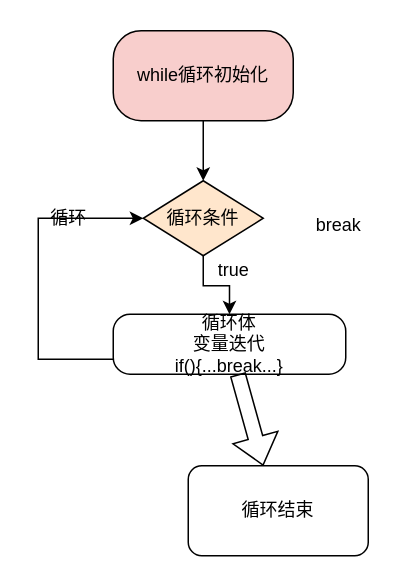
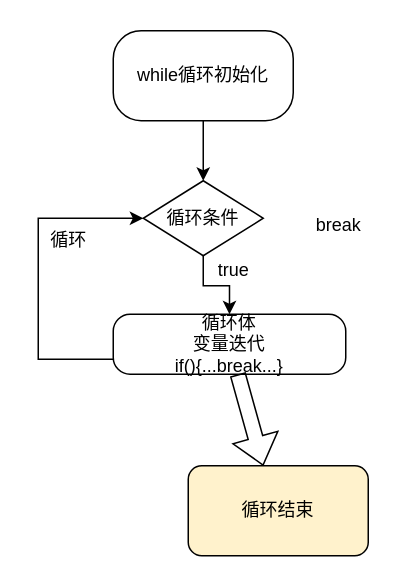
node "while循环初始化": fillcolor #f8cecc -> #ffffff
node "循环": moved (68, 218) -> (68, 241)
node "循环条件": fillcolor #ffe6cc -> #ffffff
node "循环结束": fillcolor #ffffff -> #fff2cc
